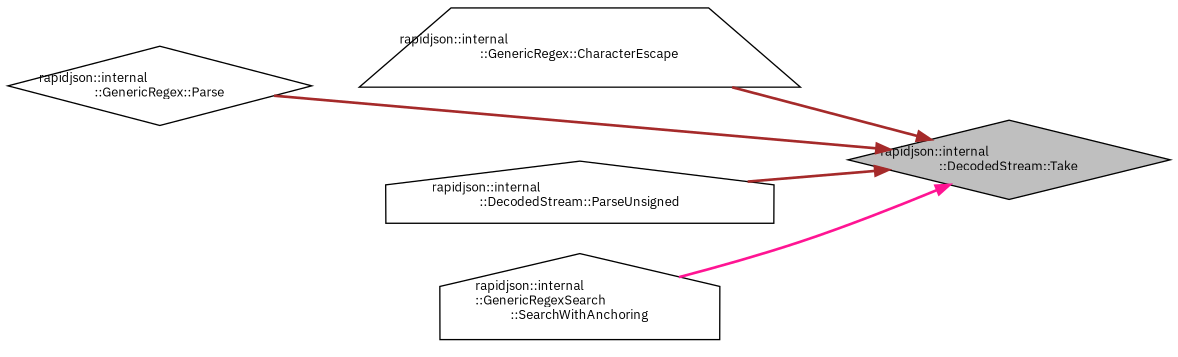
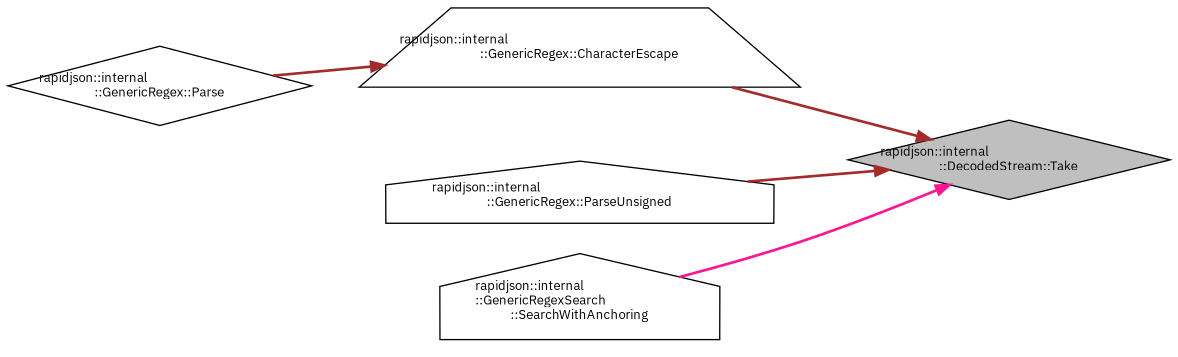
edge "rapidjson::internal ::GenericRegex::Parse" -> "rapidjson::internal ::DecodedStream::Take": now "rapidjson::internal ::GenericRegex::Parse" -> "rapidjson::internal ::GenericRegex::CharacterEscape"
node "rapidjson::internal ::DecodedStream::ParseUnsigned": label "rapidjson::internal ::DecodedStream::ParseUnsigned" -> "rapidjson::internal ::GenericRegex::ParseUnsigned"
